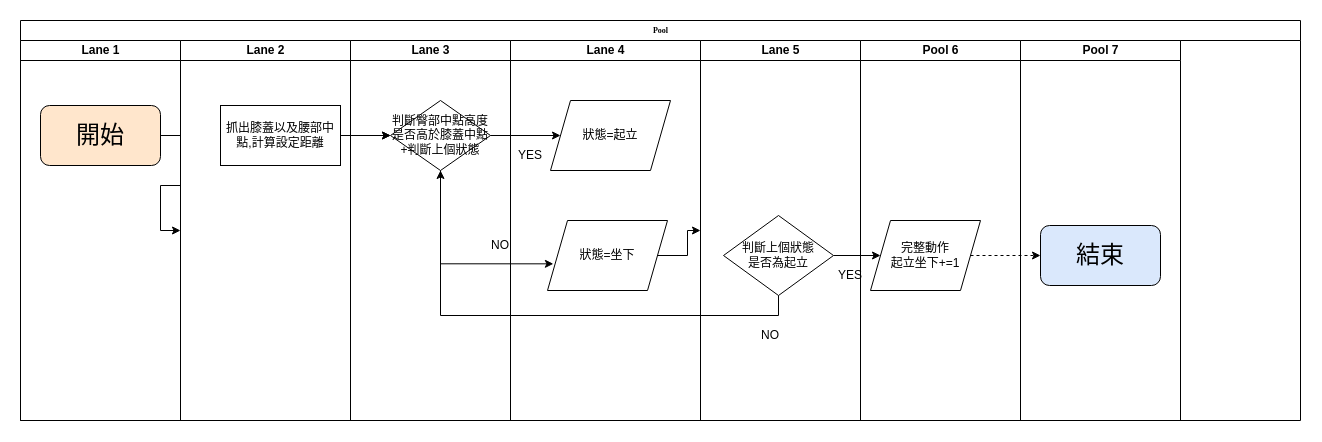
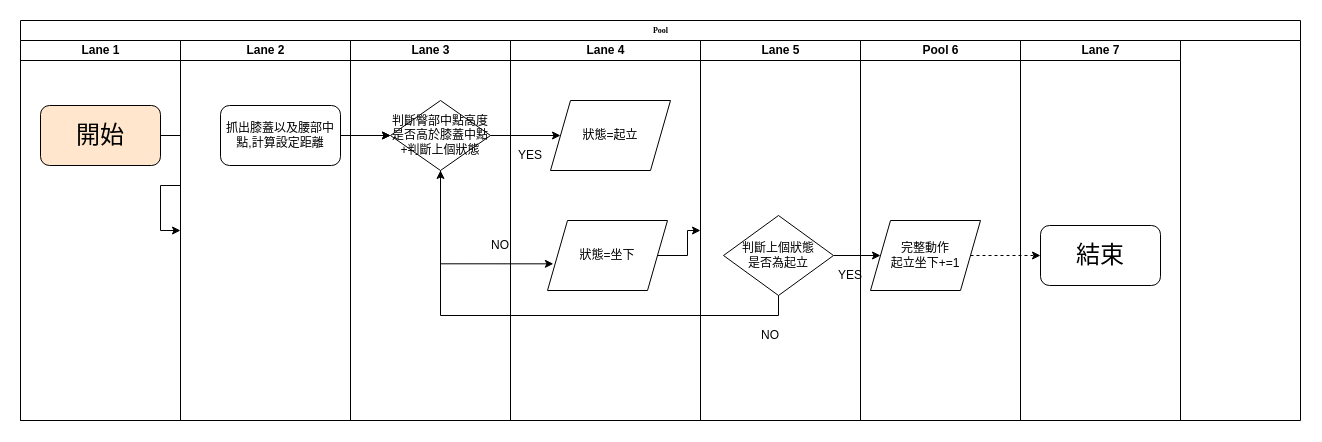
node "Pool 7": label "Pool 7" -> "Lane 7"
node "抓出膝蓋以及腰部中點,計算設定距離": shape rectangle -> rounded rectangle
node "結束": fillcolor #dae8fc -> #ffffff
